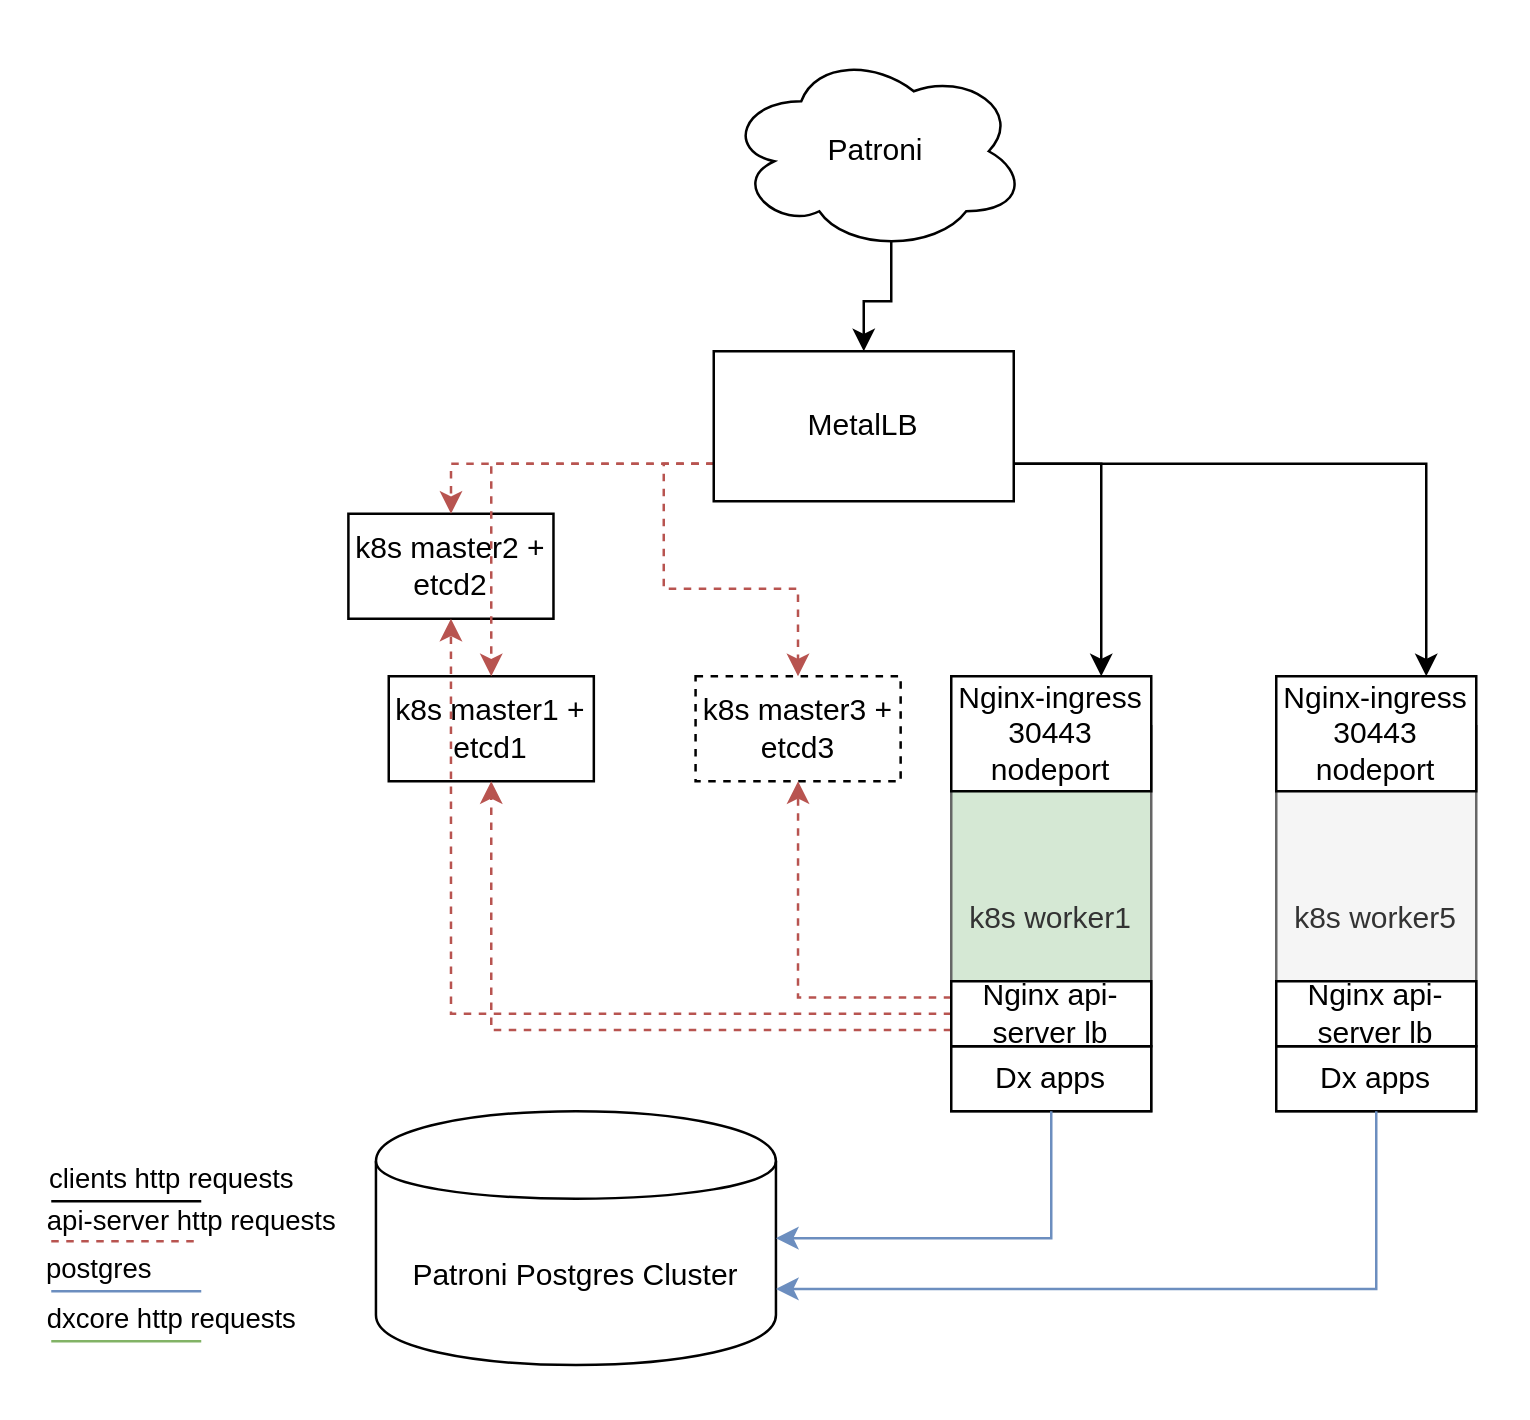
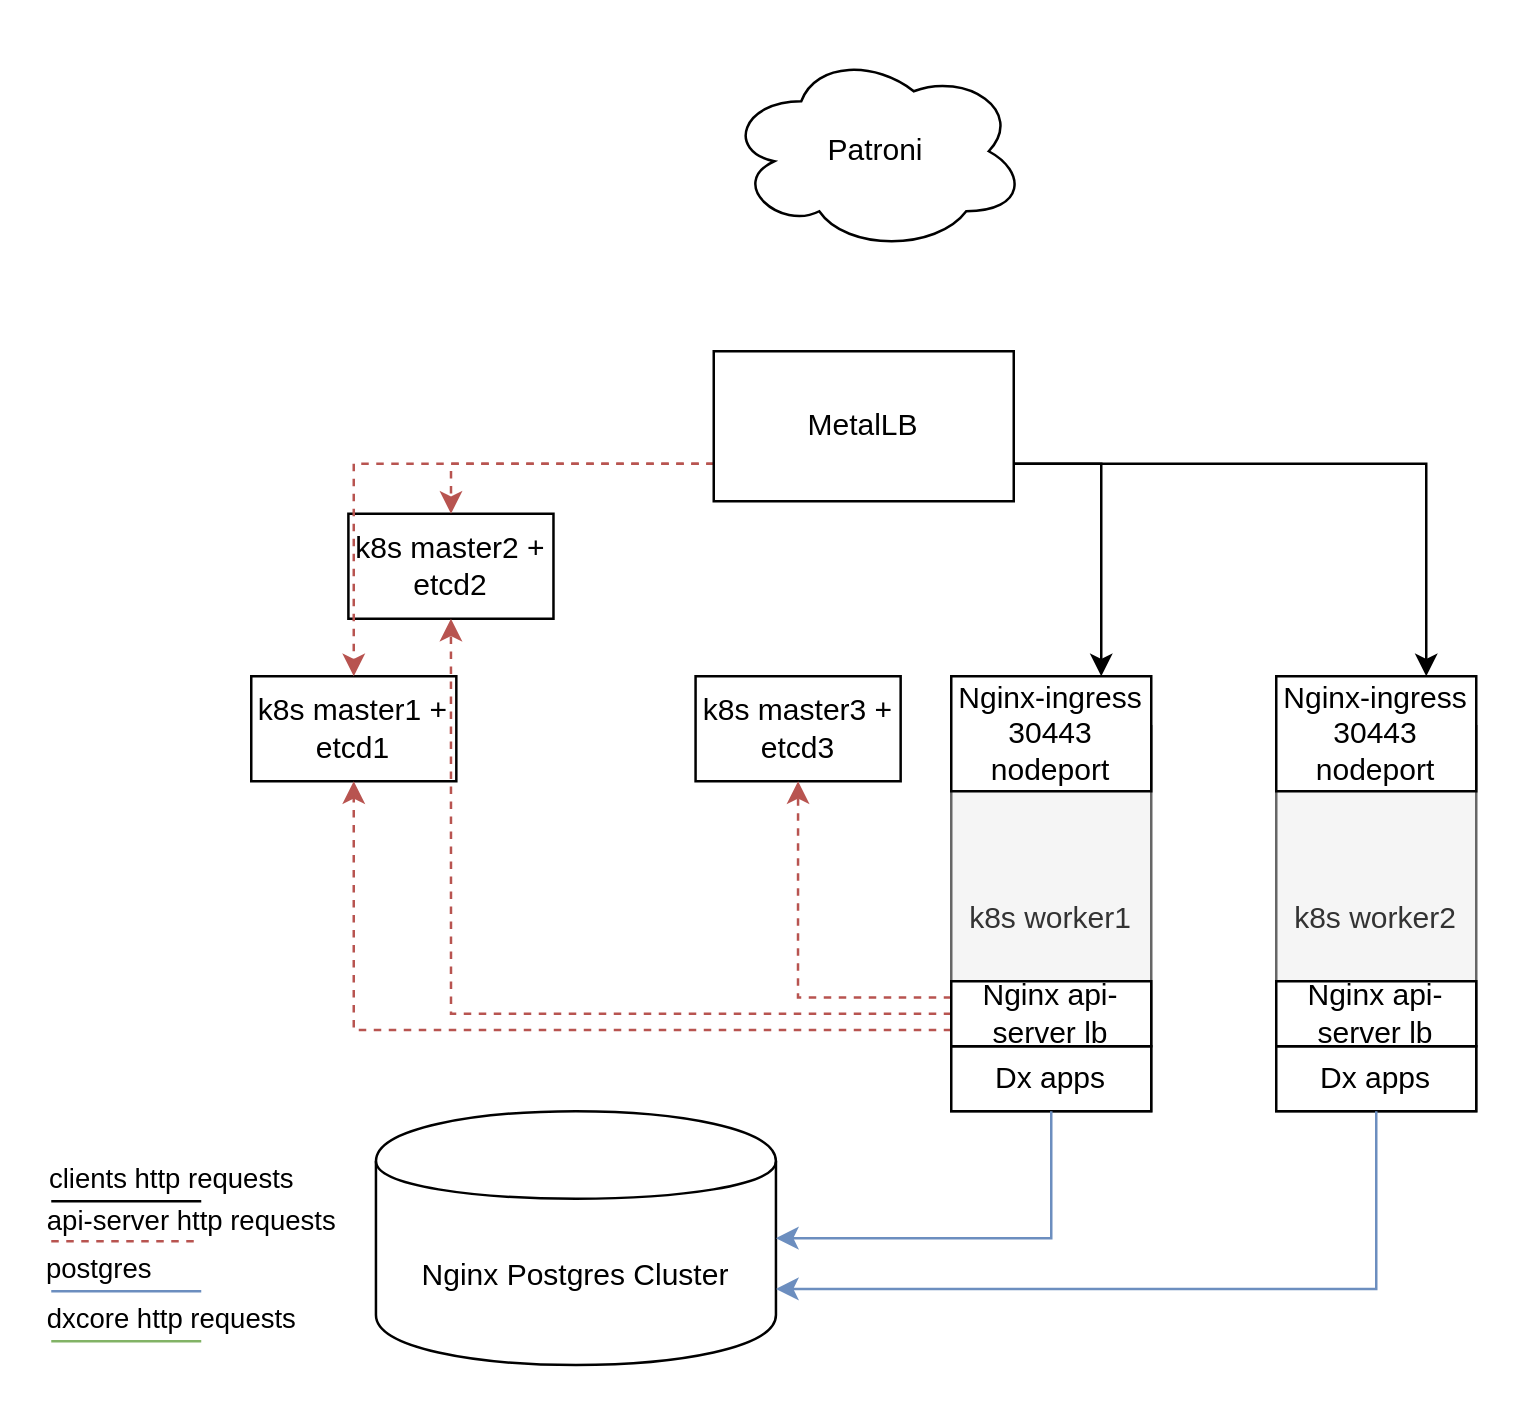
edge "Patroni" -> "MetalLB": removed
edge "MetalLB" -> "k8s master3 + etcd3": removed
node "k8s master1 + etcd1": moved (491, 729) -> (354, 729)
node "k8s master3 + etcd3": style dashed -> solid
node "k8s worker1": fillcolor #d5e8d4 -> #f5f5f5
node "k8s worker5": label "k8s worker5" -> "k8s worker2"
node "Patroni Postgres Cluster": label "Patroni Postgres Cluster" -> "Nginx Postgres Cluster"
